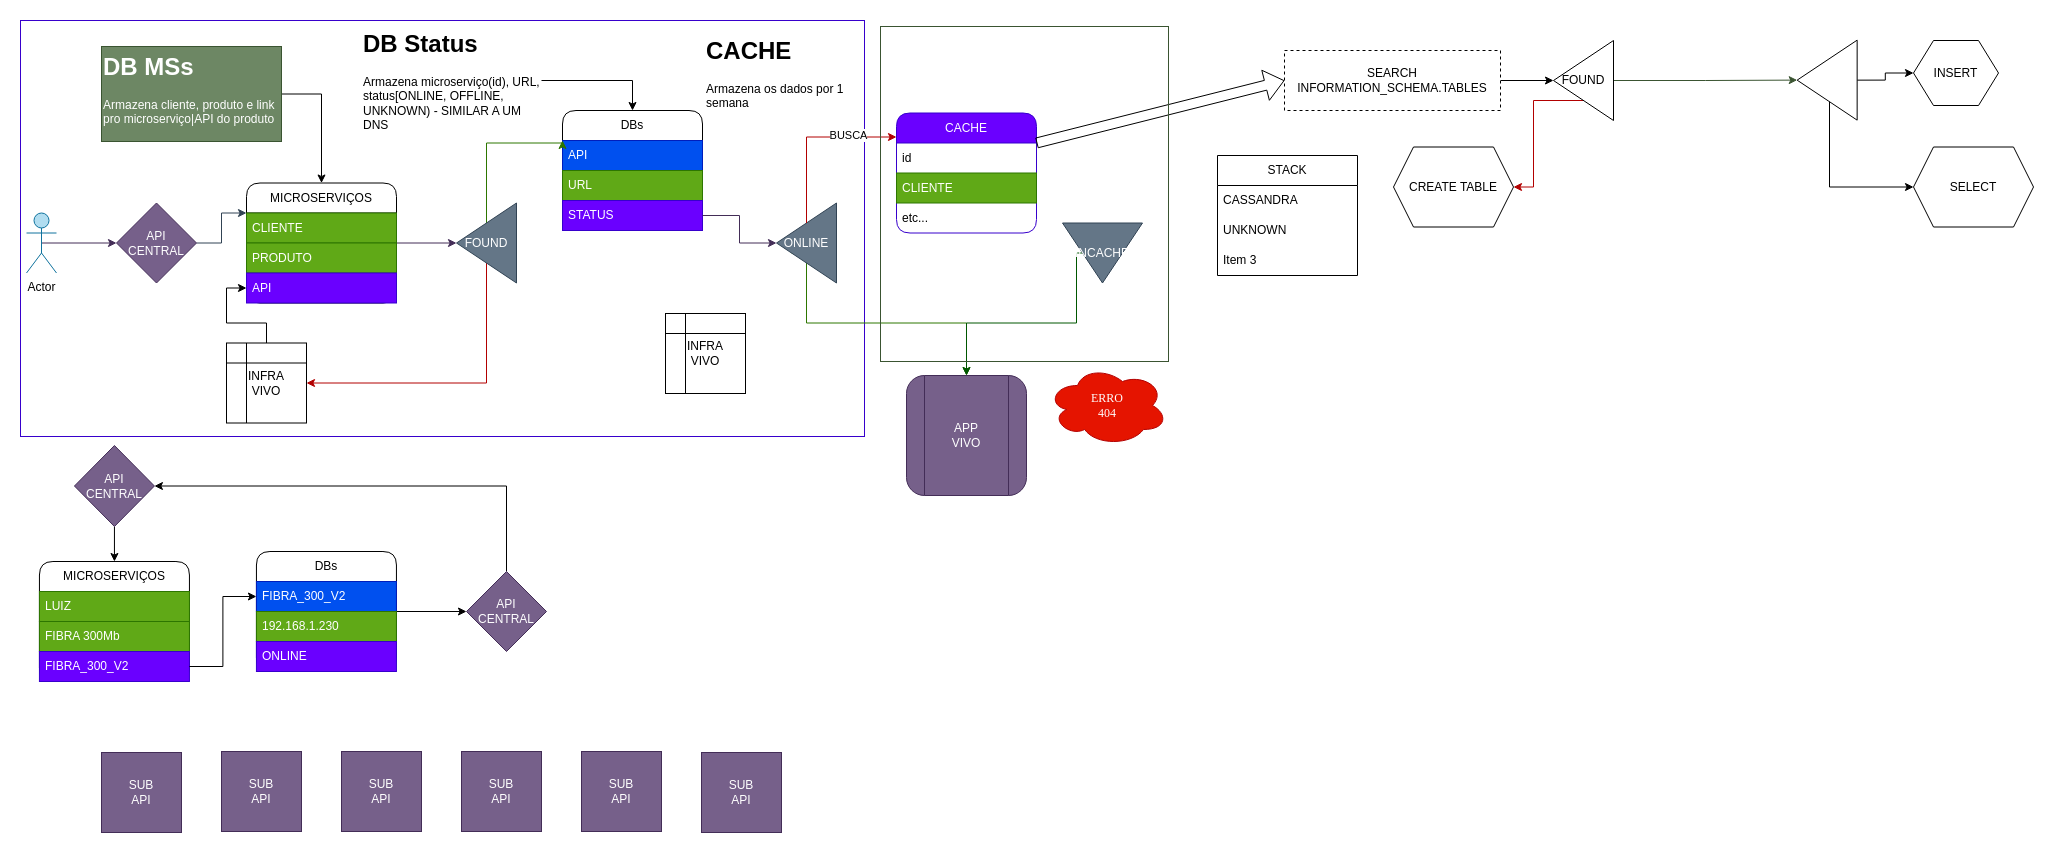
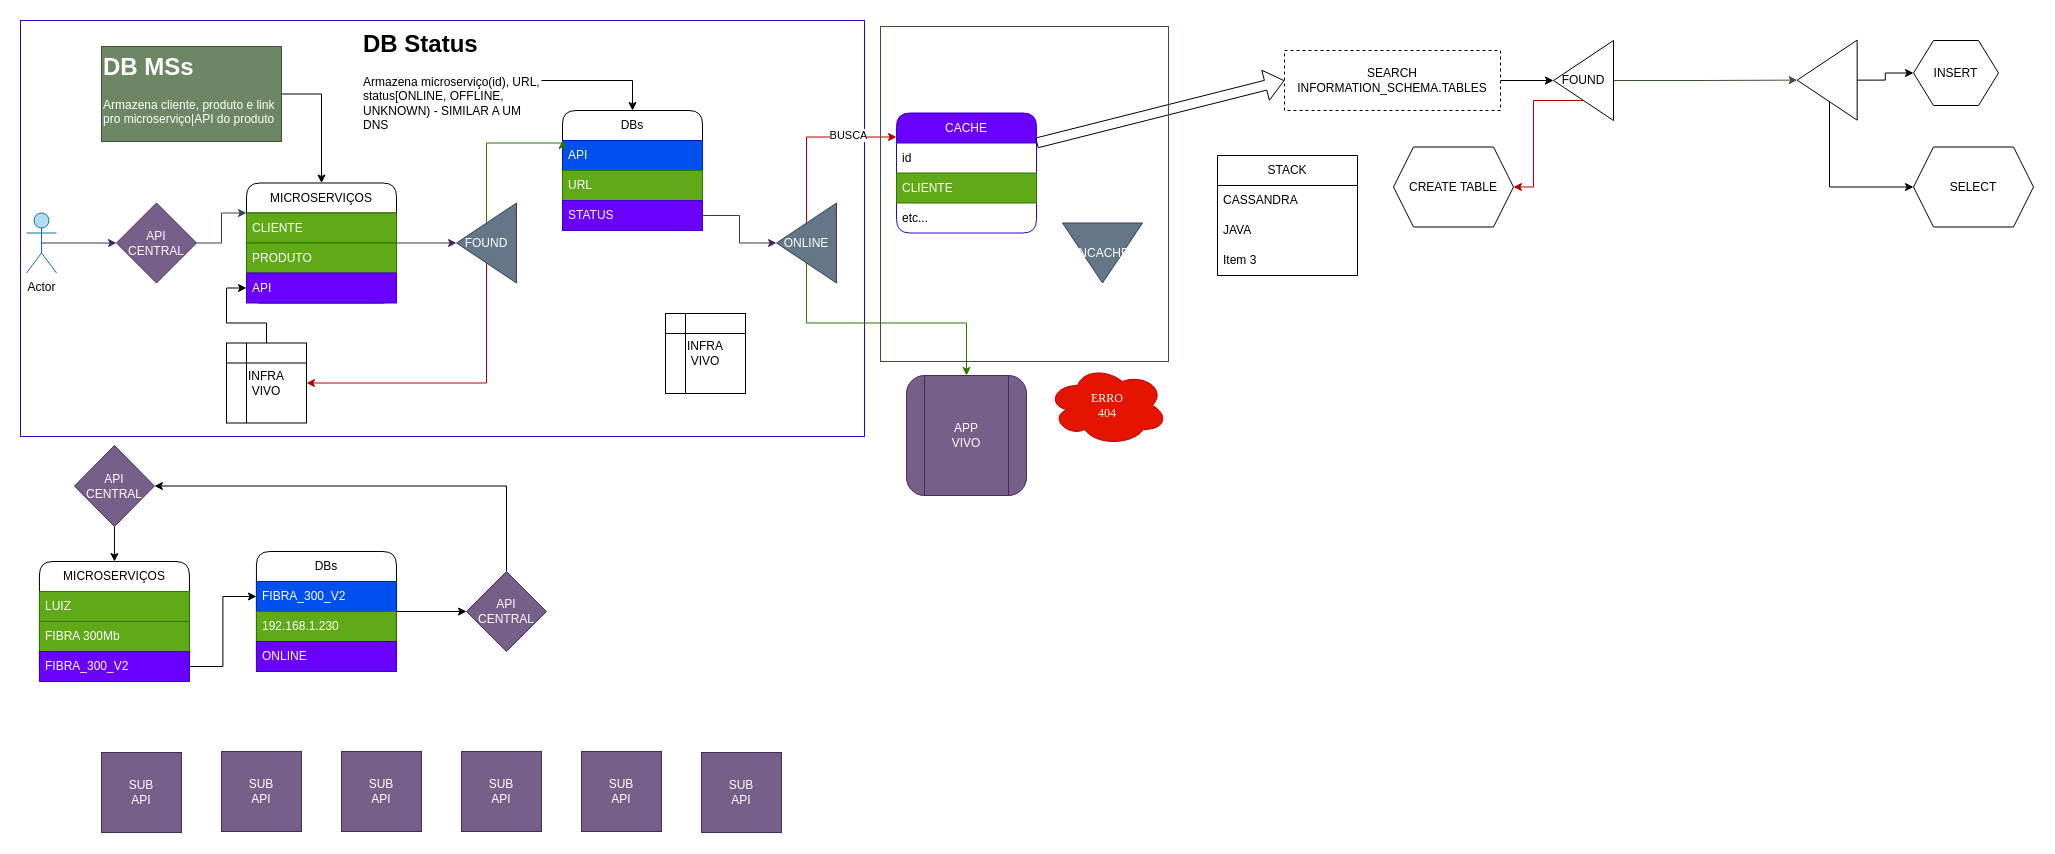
node "CACHEArmazena os dados por 1 semana": removed
node "UNKNOWN": label "UNKNOWN" -> "JAVA"
edge "INCACHE" -> "APP VIVO": removed
